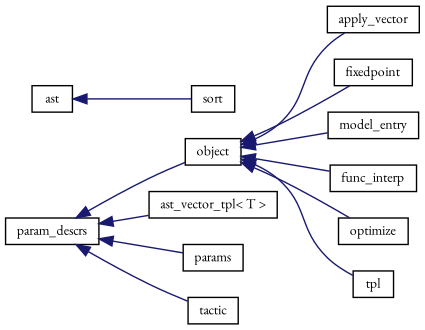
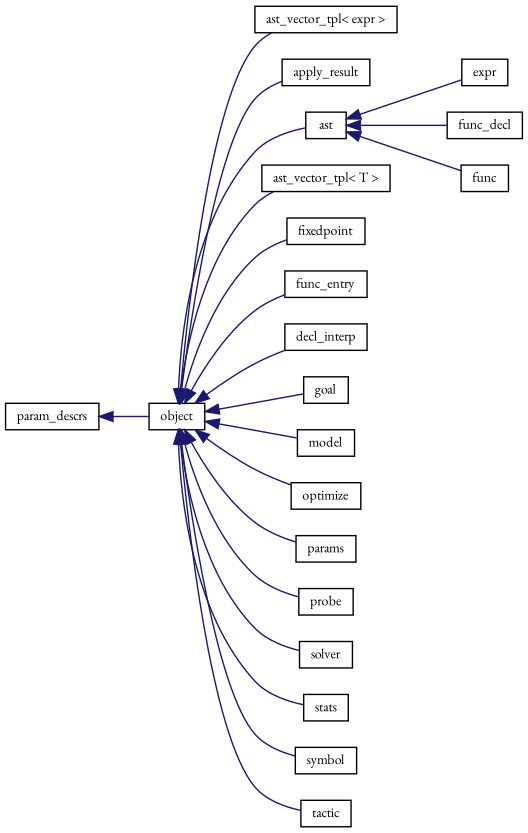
node "ast_vector_tpl< expr >": added
node "apply_vector": label "apply_vector" -> "apply_result"
node "expr": added
node "sort": label "sort" -> "func"
node "model_entry": label "model_entry" -> "func_entry"
node "func_decl": added
node "func_interp": label "func_interp" -> "decl_interp"
edge "ast" -> "object": added
edge "ast_vector_tpl< T >" -> "param_descrs": now "ast_vector_tpl< T >" -> "object"
edge "params" -> "param_descrs": now "params" -> "object"
edge "tactic" -> "param_descrs": now "tactic" -> "object"
node "tpl": label "tpl" -> "symbol"
node "goal": added
node "model": added
node "probe": added
node "solver": added
node "stats": added
